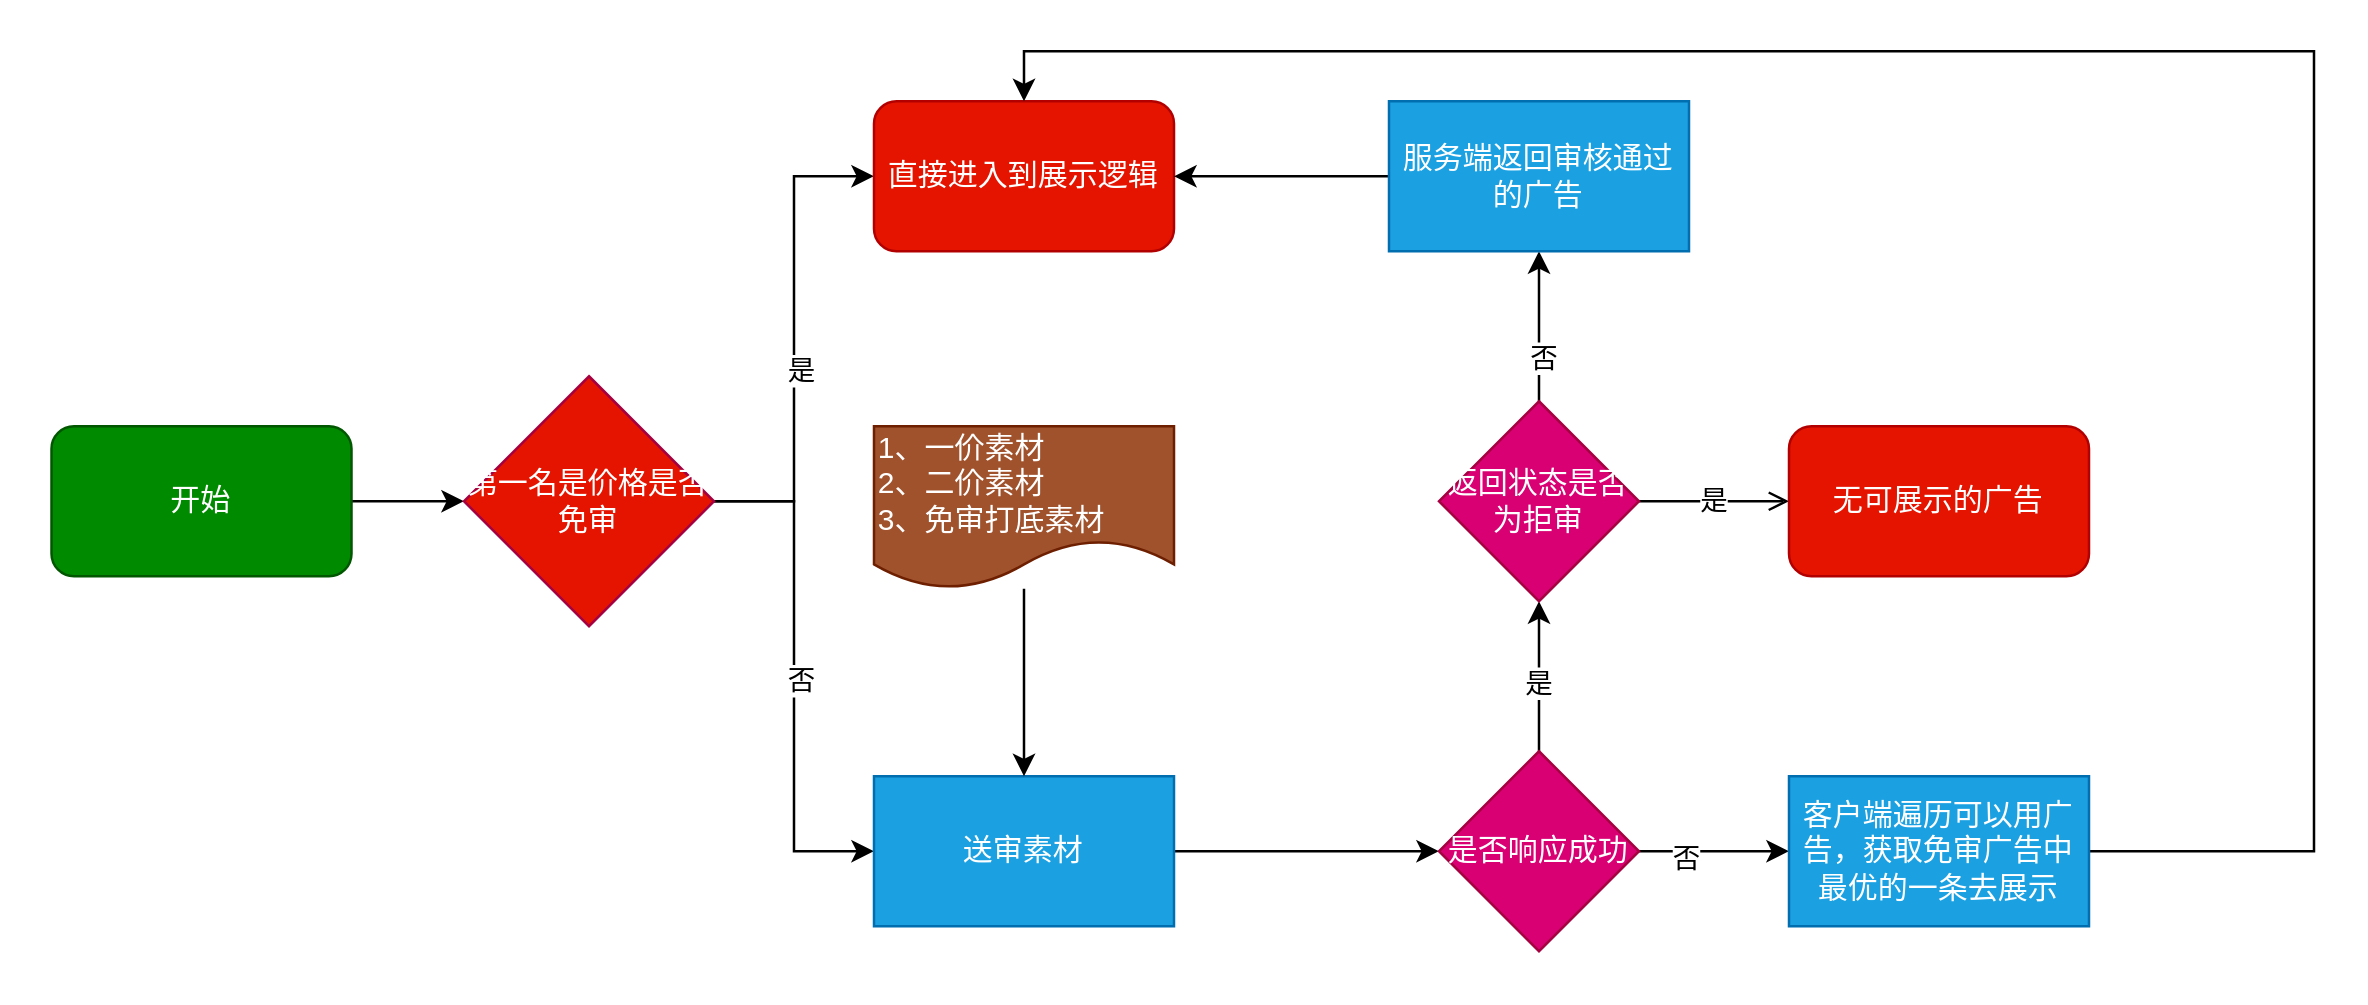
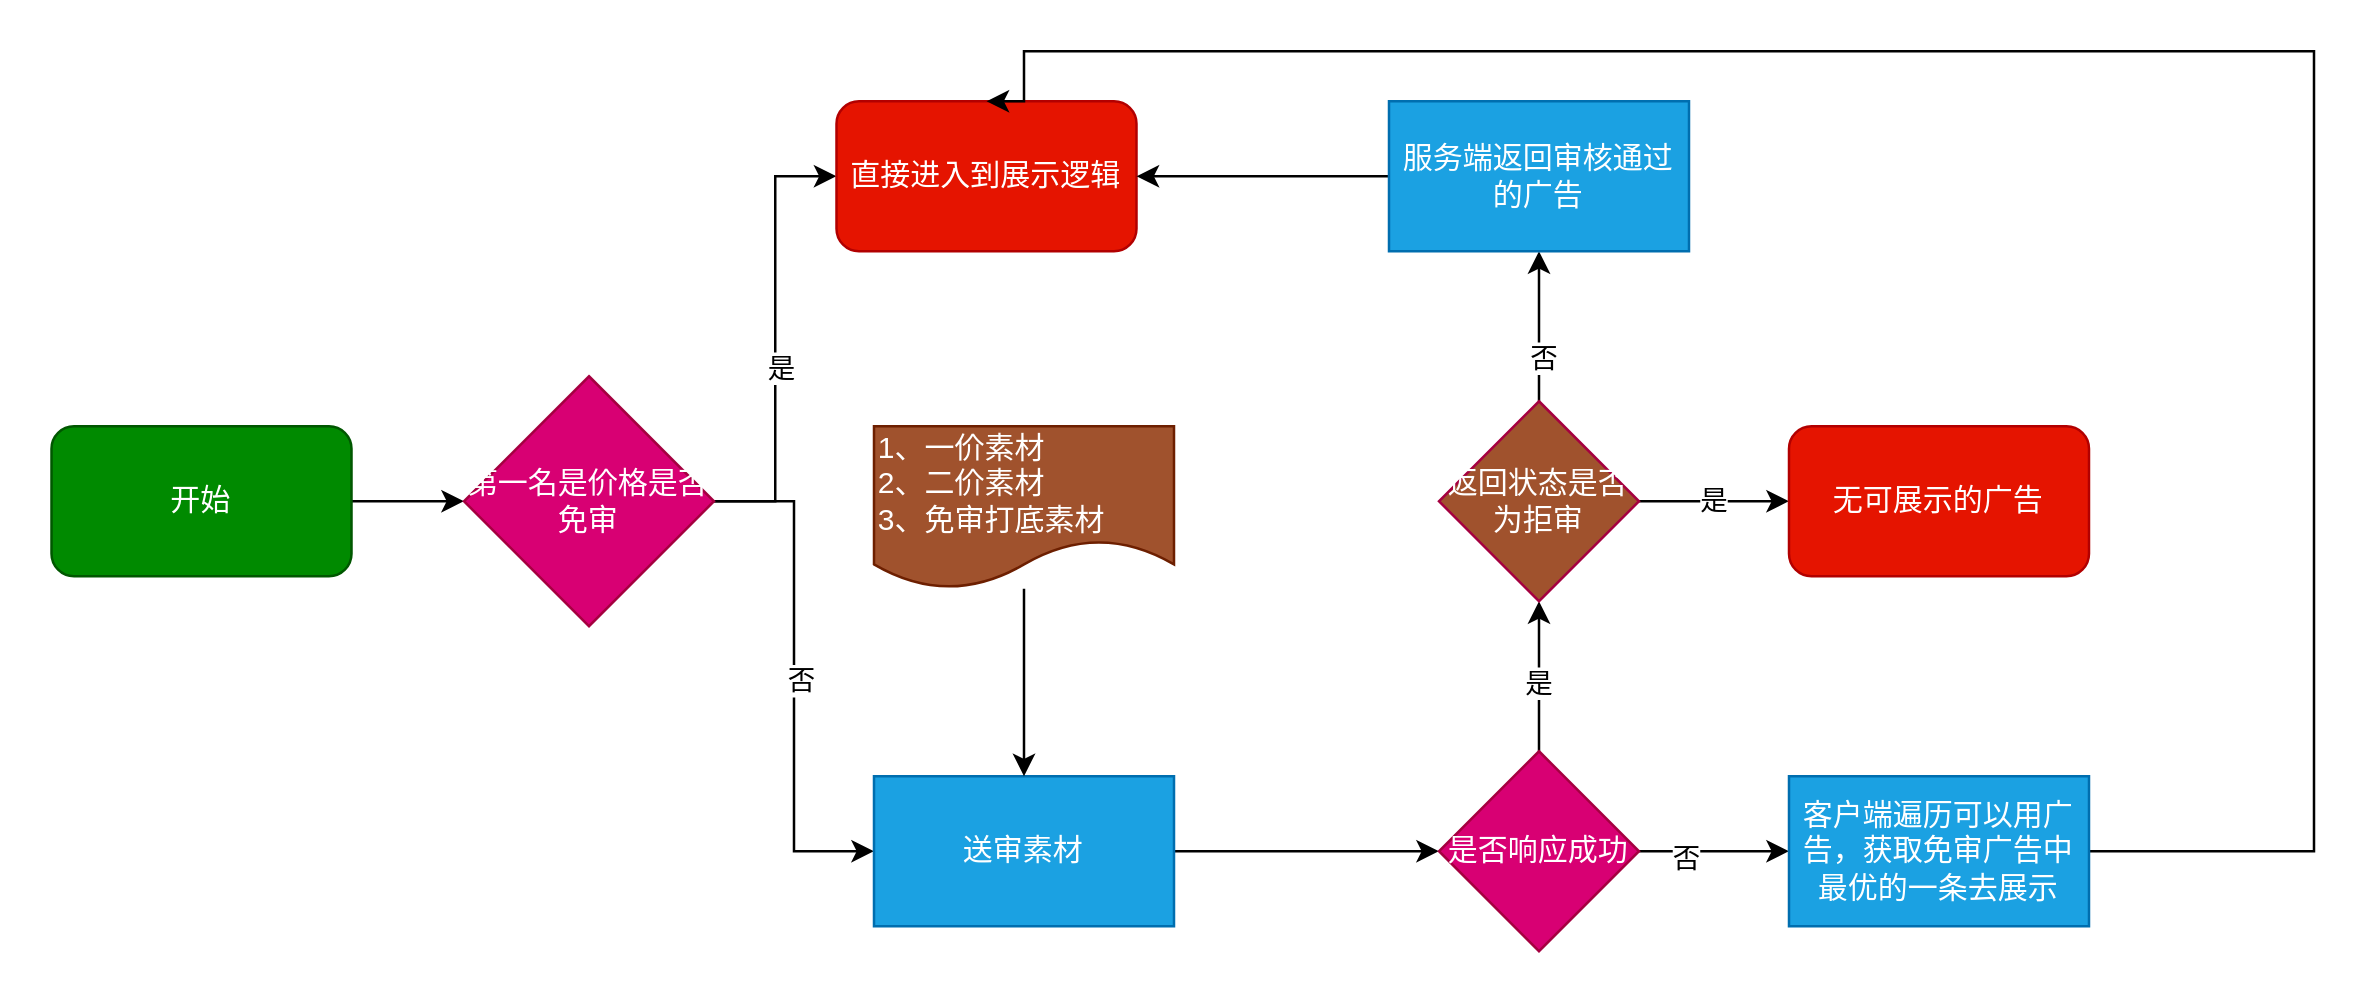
node "直接进入到展示逻辑": moved (1024, 176) -> (986, 176)
node "第一名是价格是否免审": fillcolor #e51400 -> #d80073
node "返回状态是否为拒审": fillcolor #d80073 -> #a0522d
edge "返回状态是否为拒审" -> "无可展示的广告": arrowhead open -> classic
